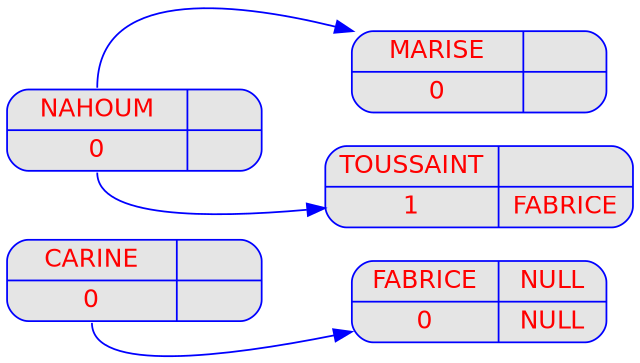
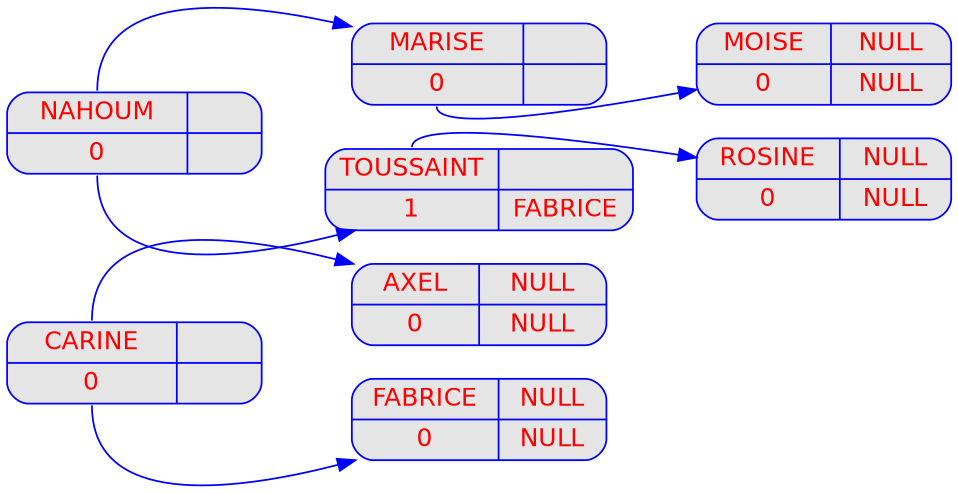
node "MOISE": added
node "ROSINE": added
node "AXEL": added
